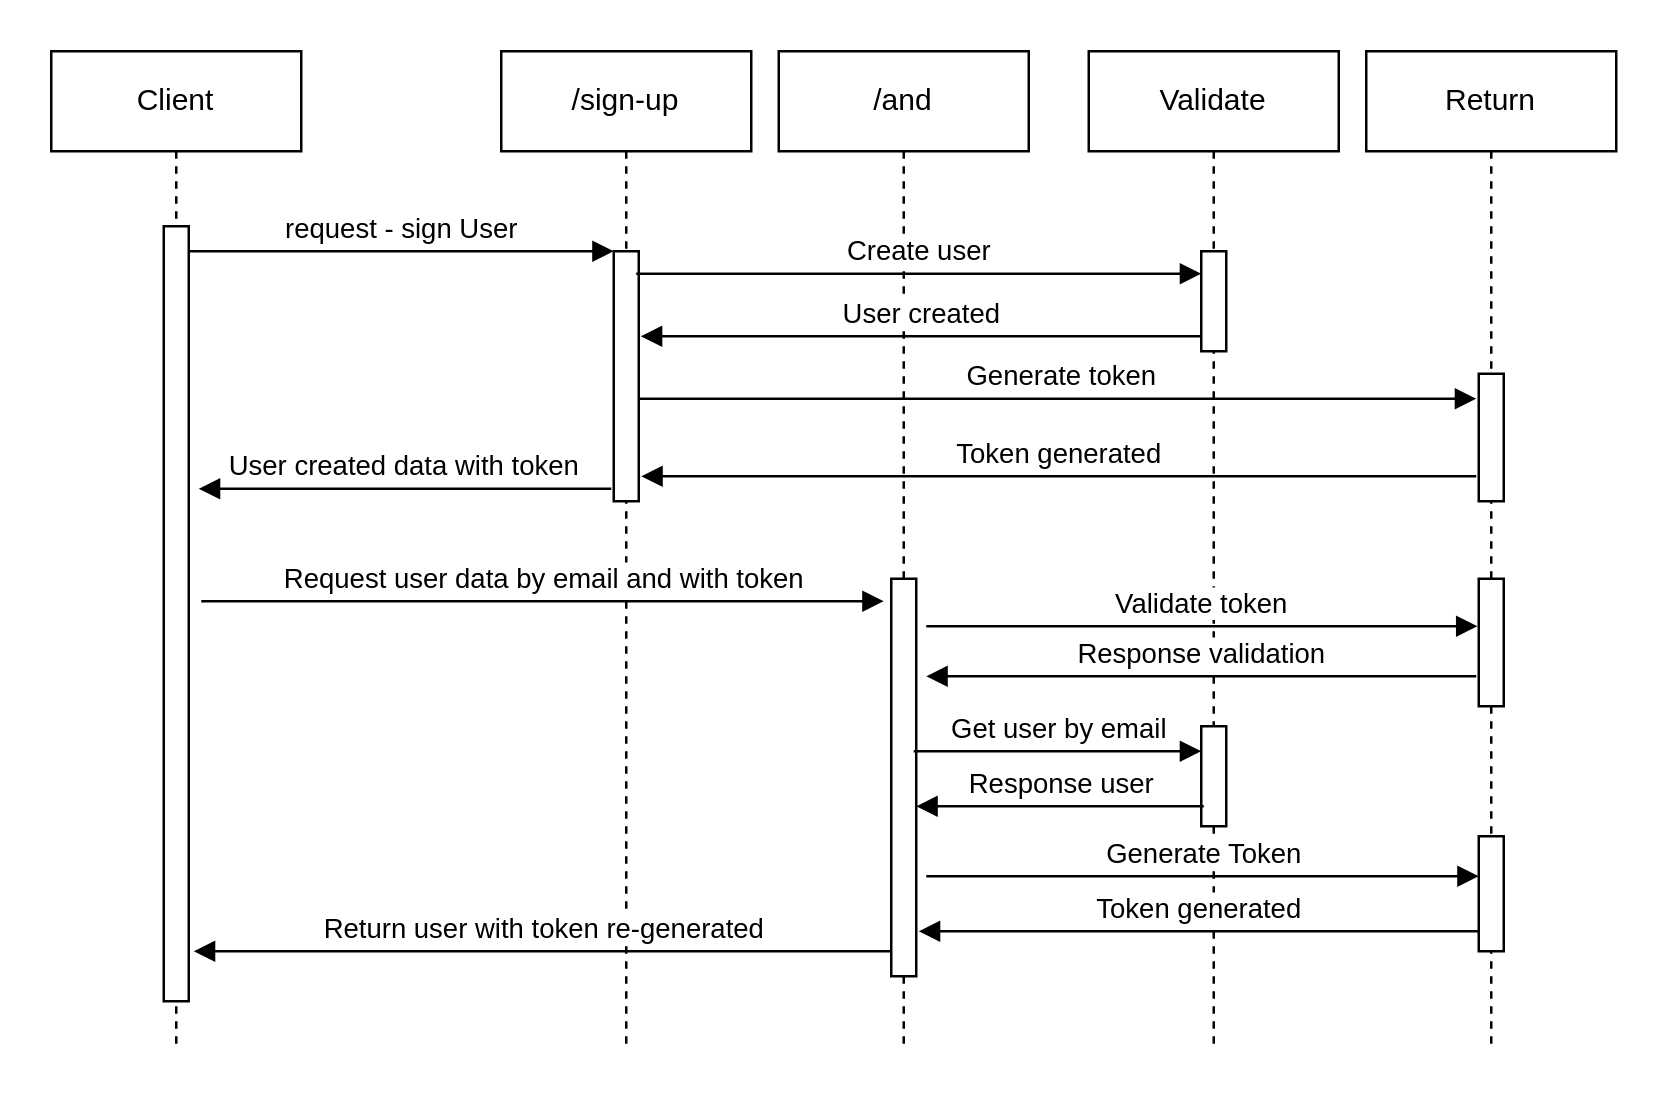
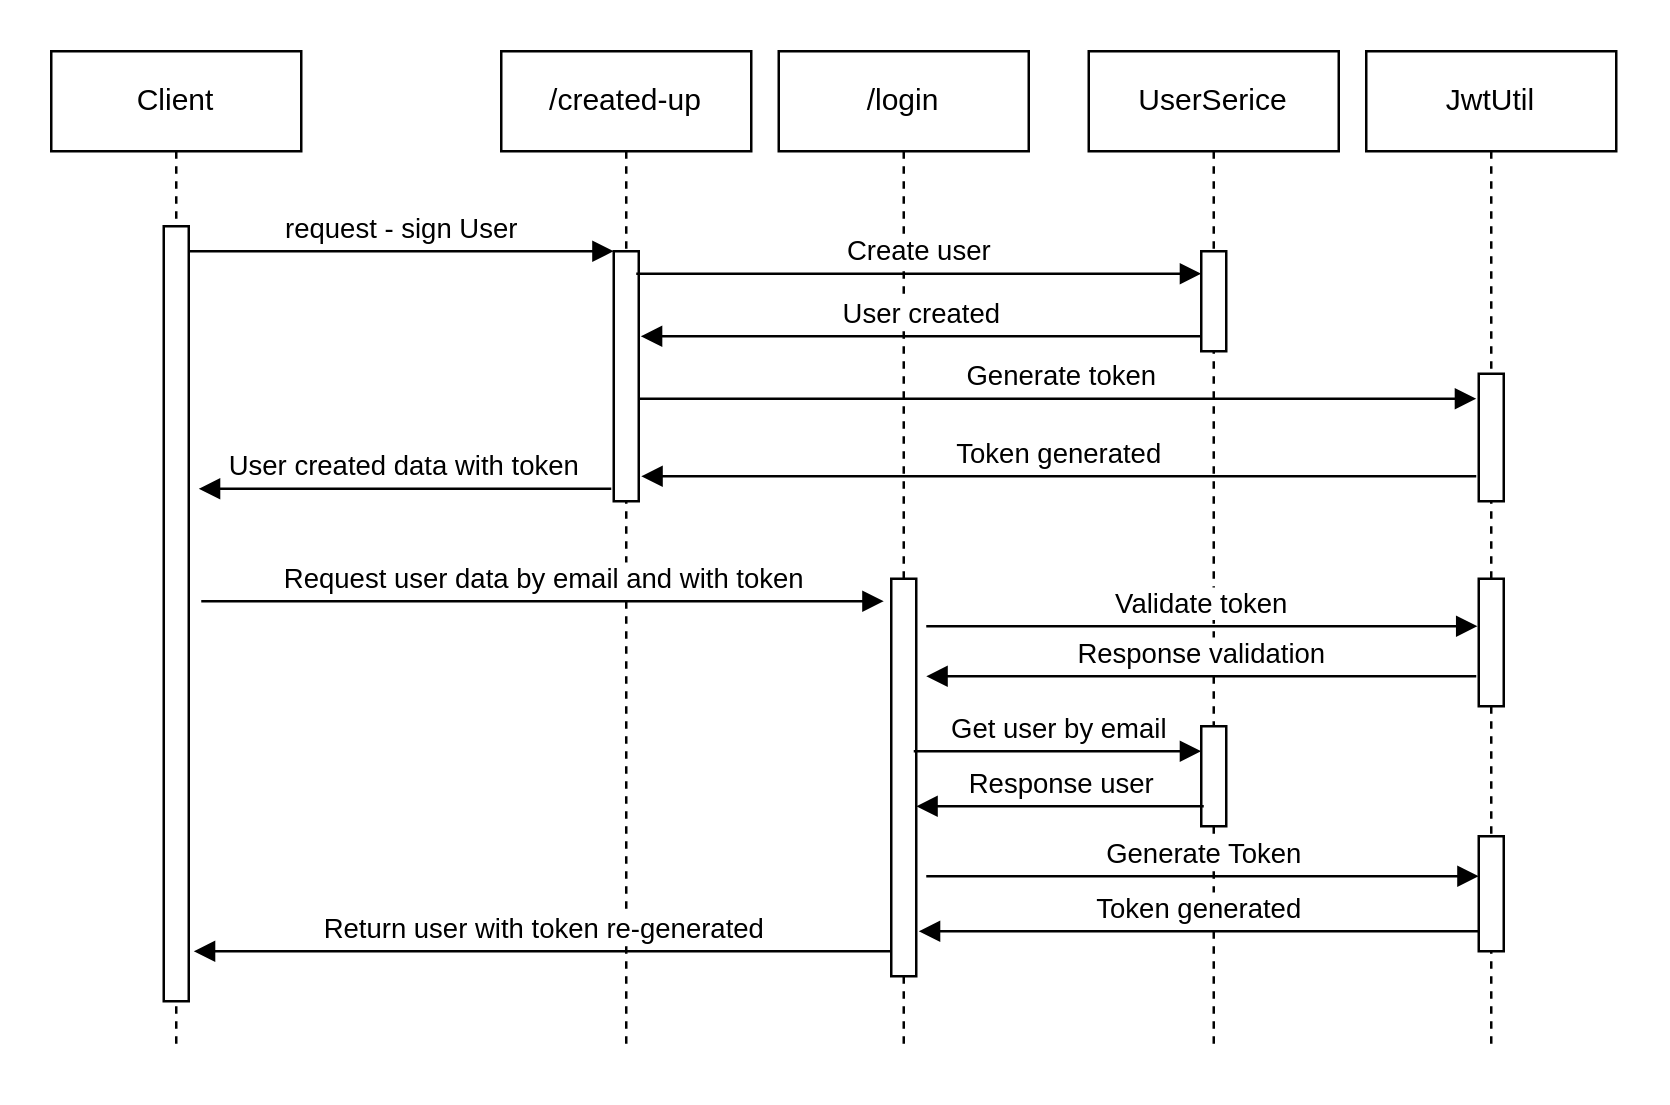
node "/sign-up": label "/sign-up" -> "/created-up"
node "/and": label "/and" -> "/login"
node "Validate": label "Validate" -> "UserSerice"
node "Return": label "Return" -> "JwtUtil"
